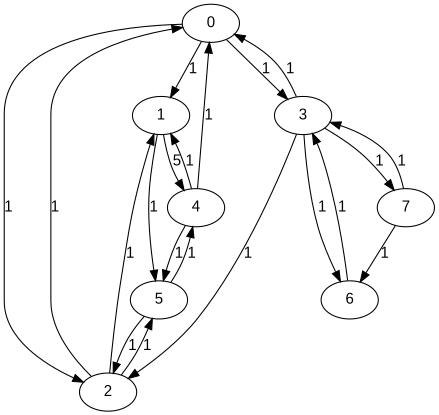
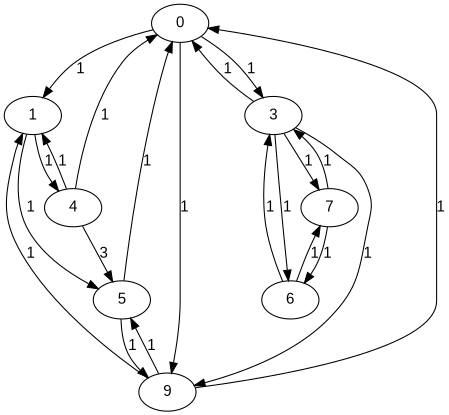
edge "1" -> "4": label "5" -> "1"
edge "4" -> "5": label "1" -> "3"
edge "6" -> "7": added, label "1"
edge "5" -> "4": now "5" -> "0"
node "2": label "2" -> "9"
